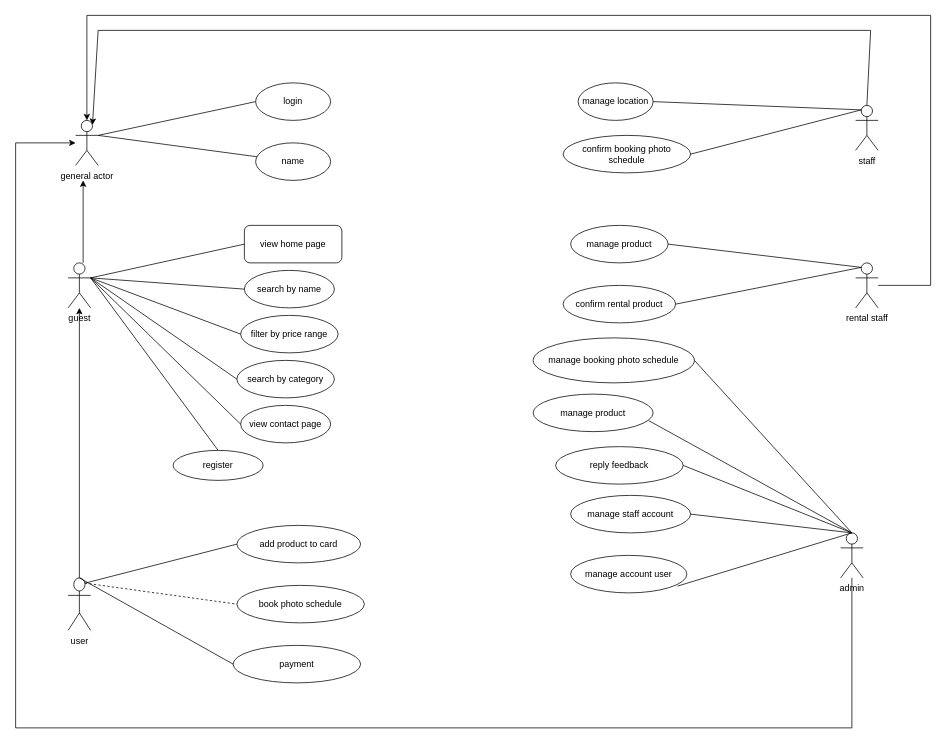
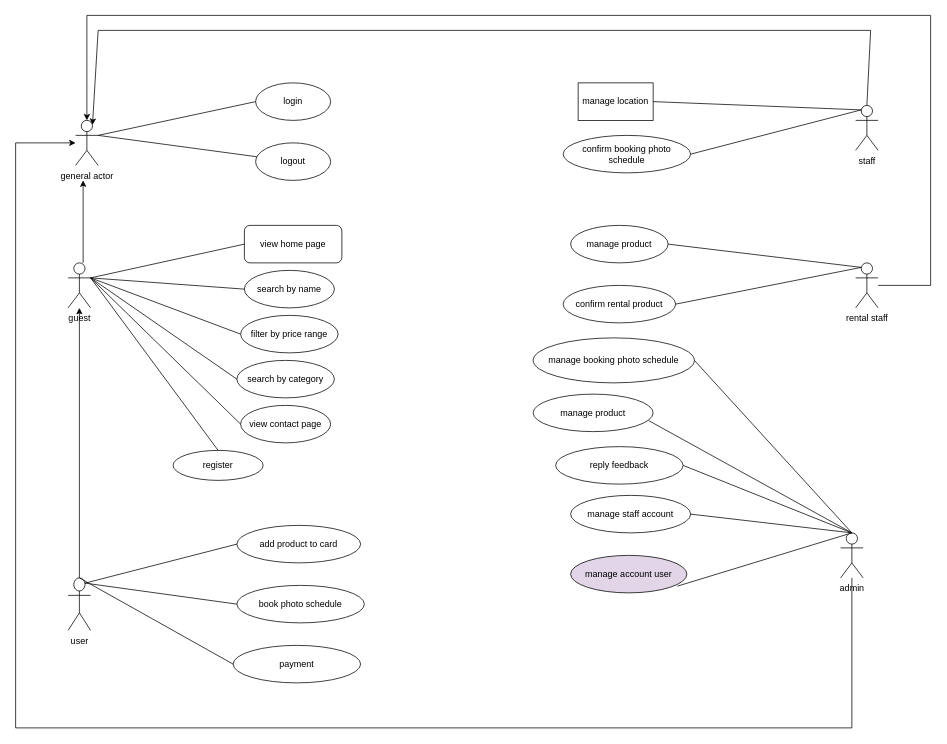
node "manage location": shape ellipse -> rectangle
node "name": label "name" -> "logout"
node "manage account user": fillcolor #ffffff -> #e1d5e7
edge "user" -- "book photo schedule": style dashed -> solid
